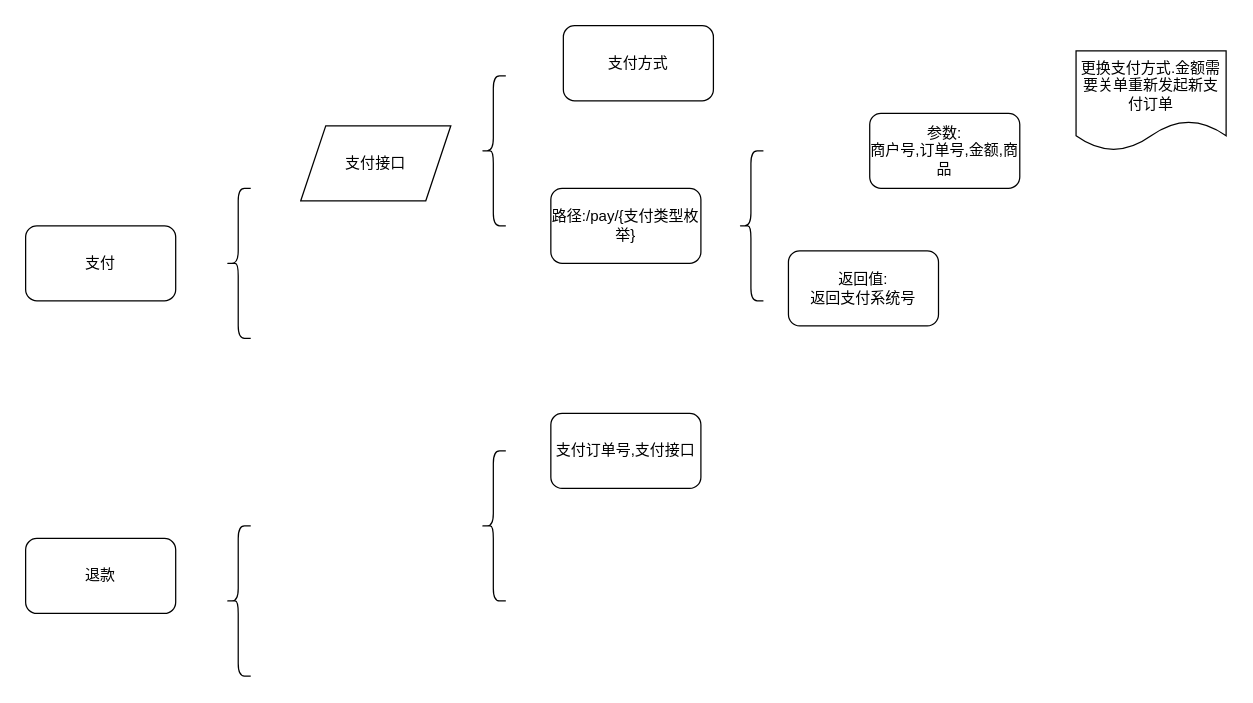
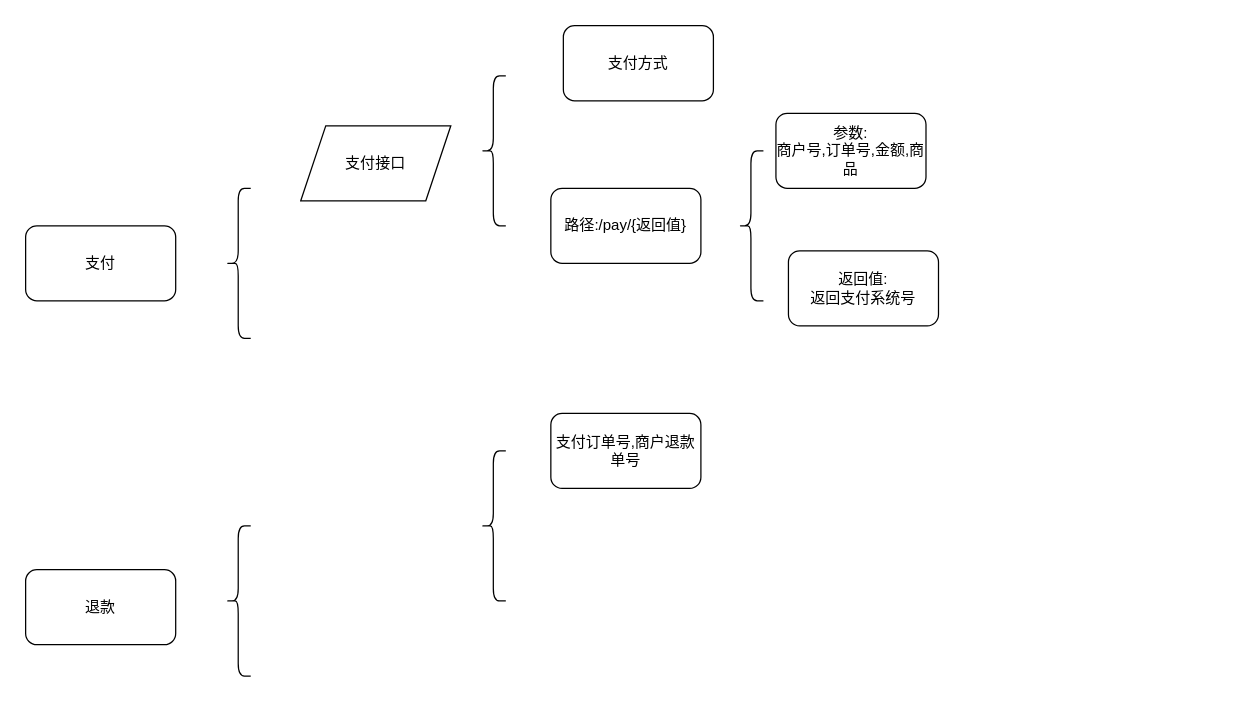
node "更换支付方式.金额需要关单重新发起新支付订单": removed
node "参数: 商户号,订单号,金额,商品": moved (944, 151) -> (851, 151)
node "路径:/pay/{支付类型枚举}": label "路径:/pay/{支付类型枚举}" -> "路径:/pay/{返回值}"
node "支付订单号,支付接口": label "支付订单号,支付接口" -> "支付订单号,商户退款单号"
node "退款": moved (101, 576) -> (101, 607)
